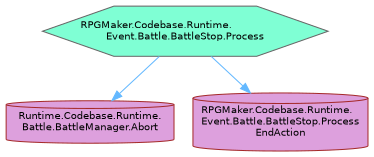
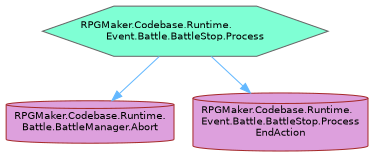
node "Runtime.Codebase.Runtime. Battle.BattleManager.Abort": label "Runtime.Codebase.Runtime. Battle.BattleManager.Abort" -> "RPGMaker.Codebase.Runtime. Battle.BattleManager.Abort"
